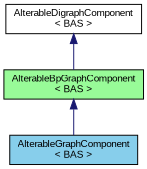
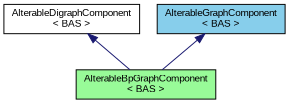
edge "AlterableGraphComponent < BAS >" -> "AlterableBpGraphComponent < BAS >": reversed
